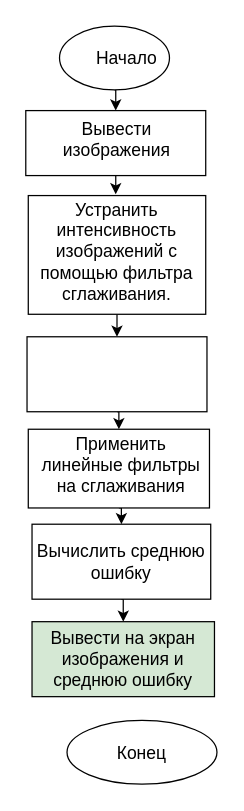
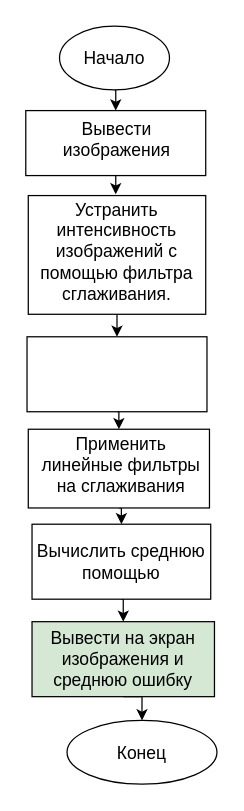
node "Начало": moved (127, 58) -> (114, 58)
node "Вычислить среднюю ошибку": label "Вычислить среднюю ошибку" -> "Вычислить среднюю помощью"
edge "Вывести на экран изображения и среднюю ошибку" -> "Конец": added
